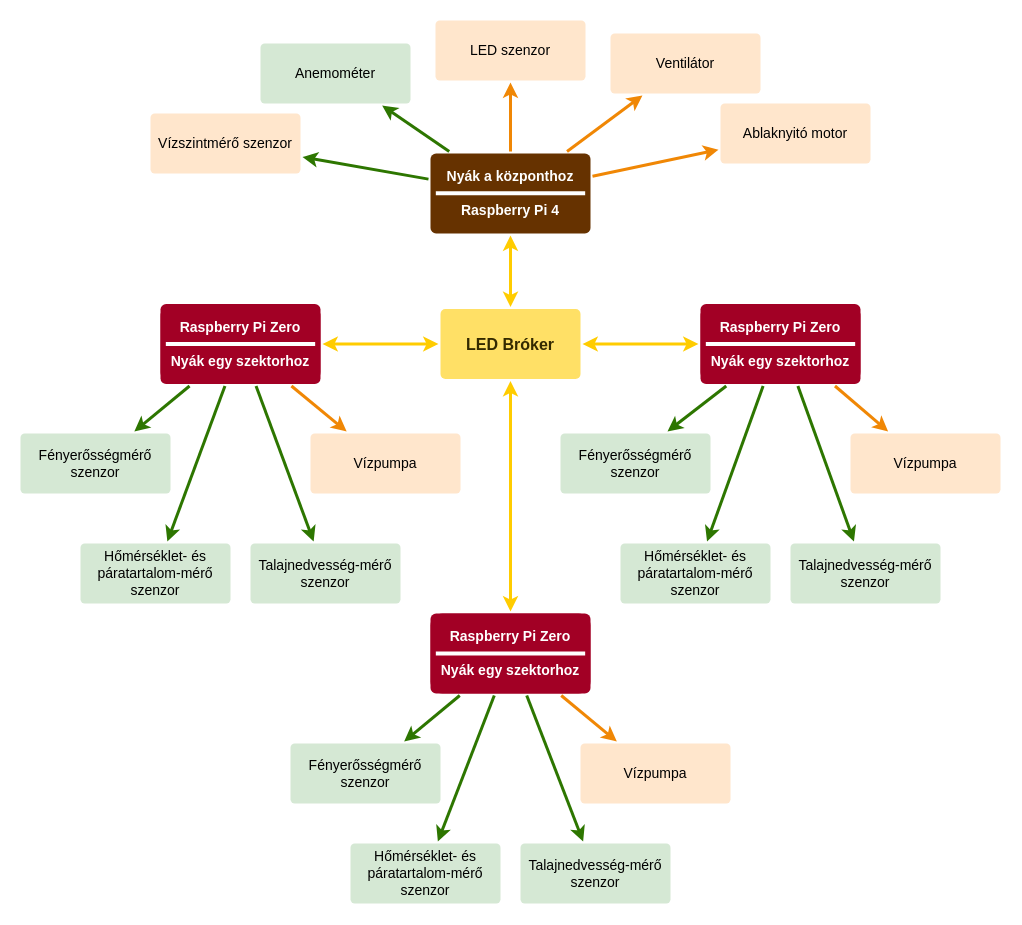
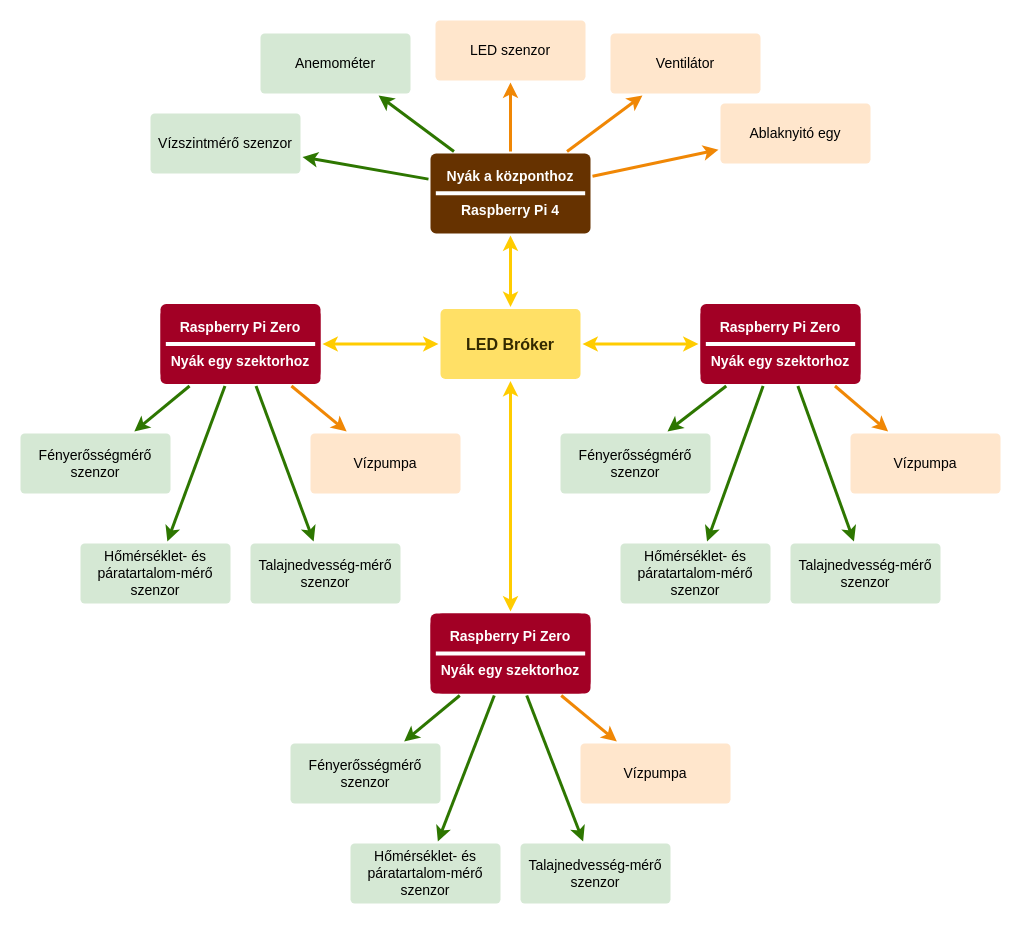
node "Anemométer": moved (336, 74) -> (336, 64)
node "Ablaknyitó motor": label "Ablaknyitó motor" -> "Ablaknyitó egy"
node "Vízszintmérő szenzor": fillcolor #ffe6cc -> #d5e8d4
